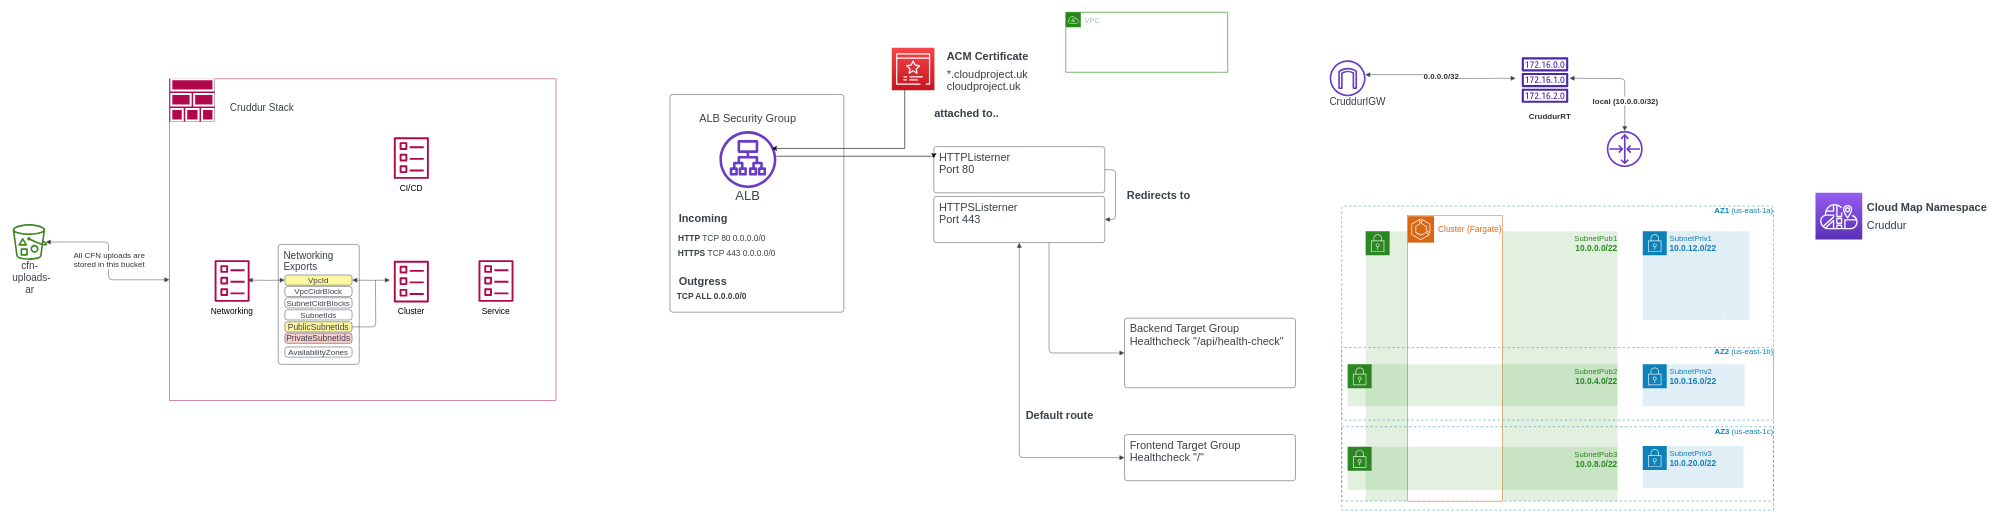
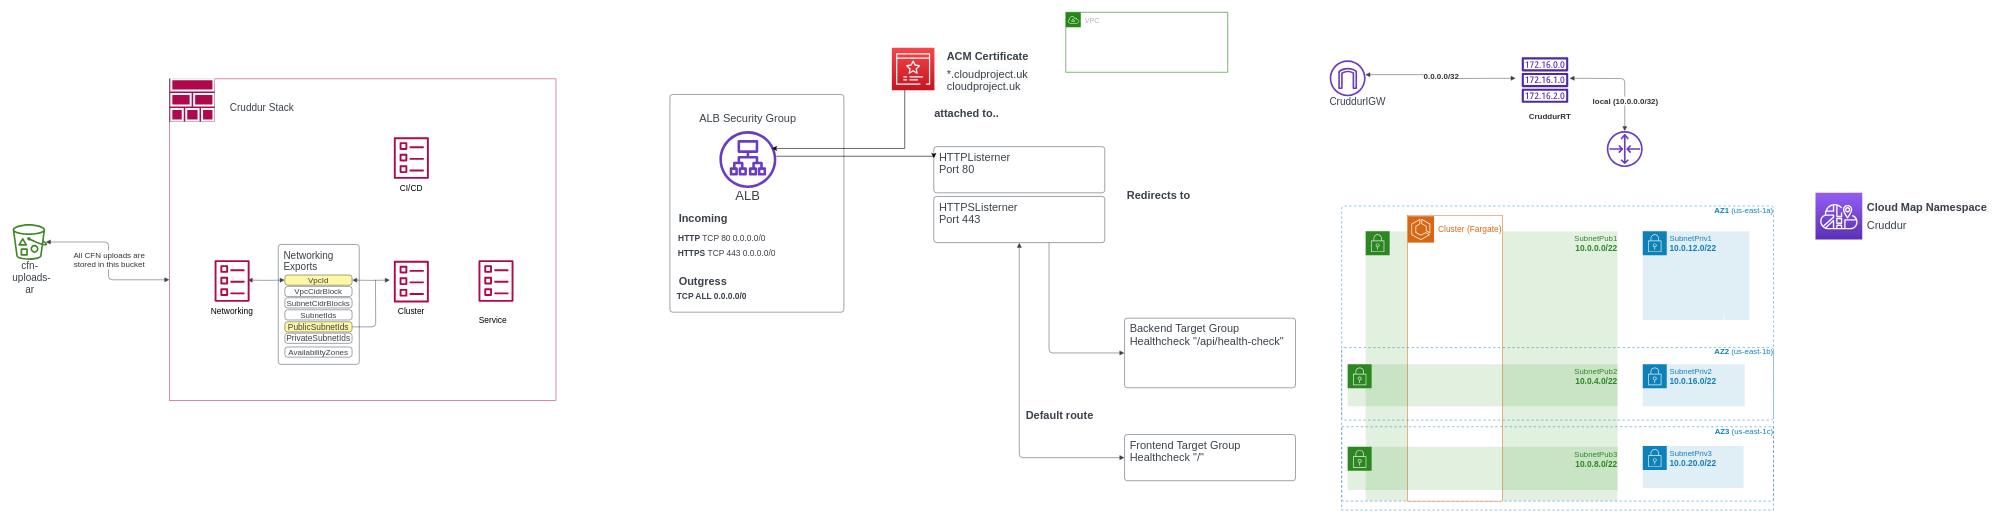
edge "HTTPListerner Port 80" -> "HTTPSListerner Port 443": removed
node "Service": moved (496, 311) -> (493, 320)
node "PrivateSubnetIds": fillcolor #f8cecc -> #ffffff
